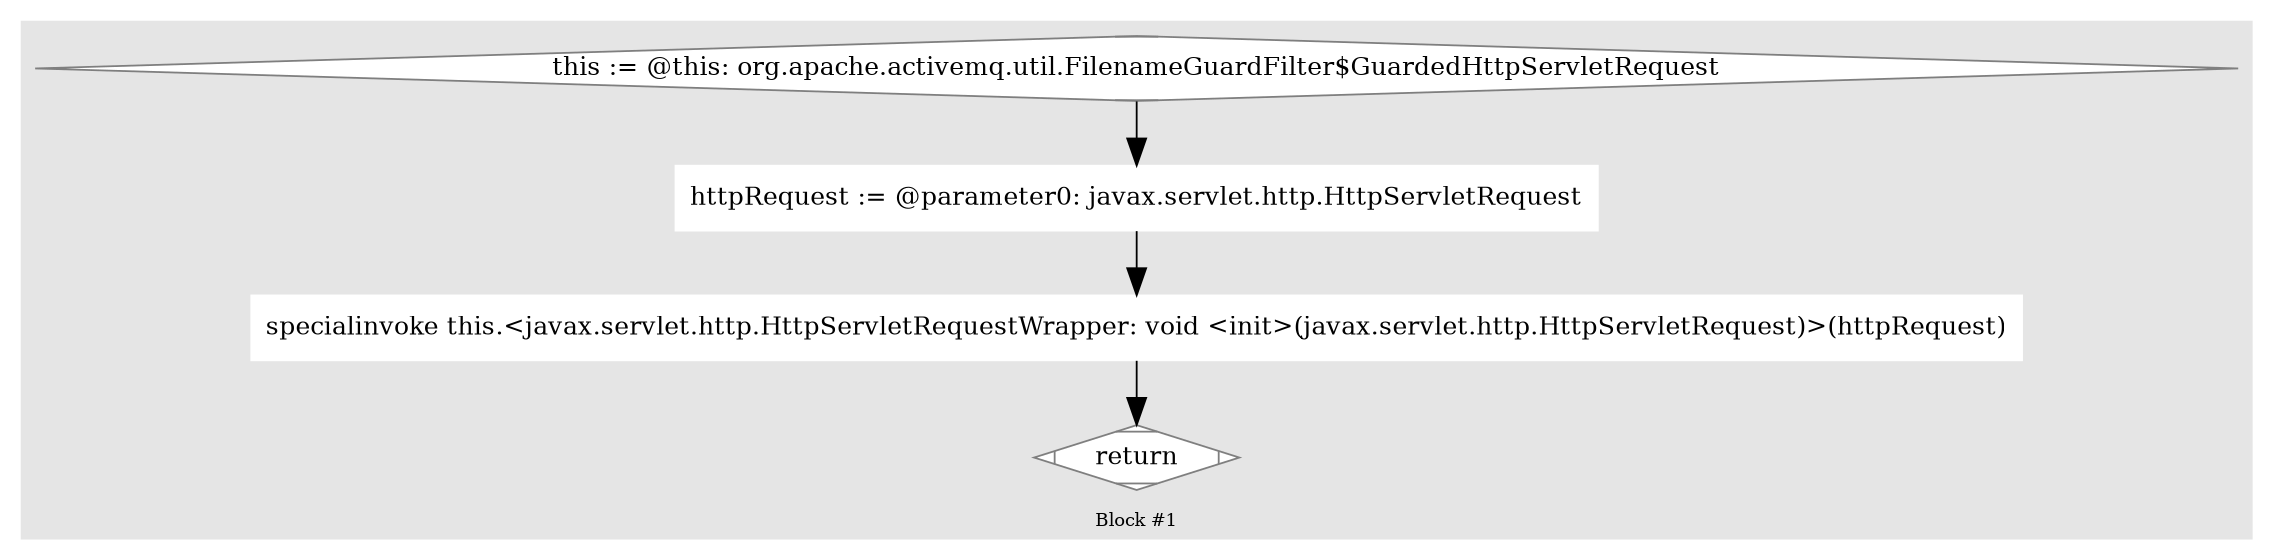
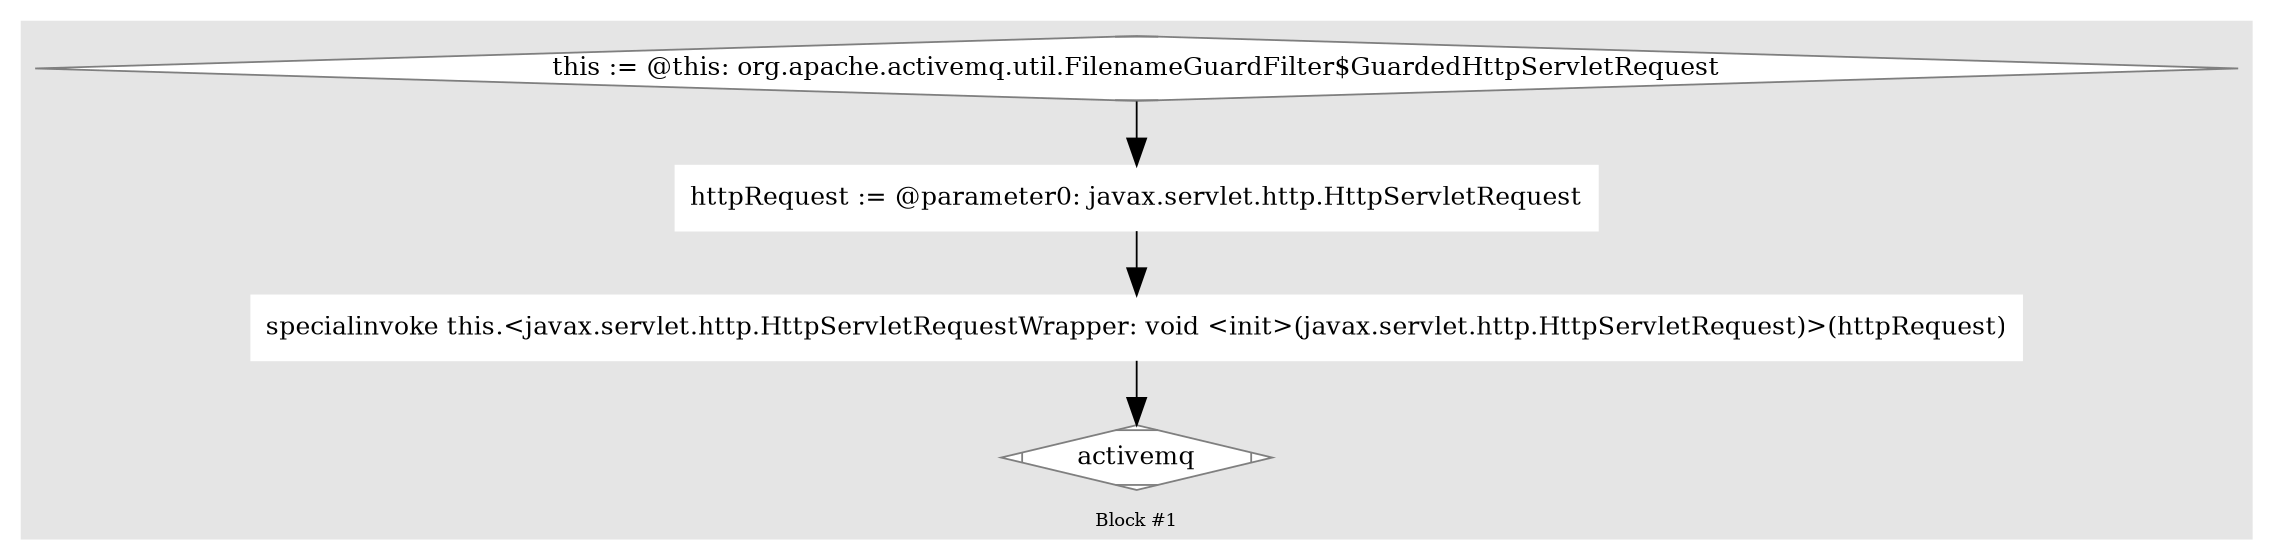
node "return": label "return" -> "activemq"
